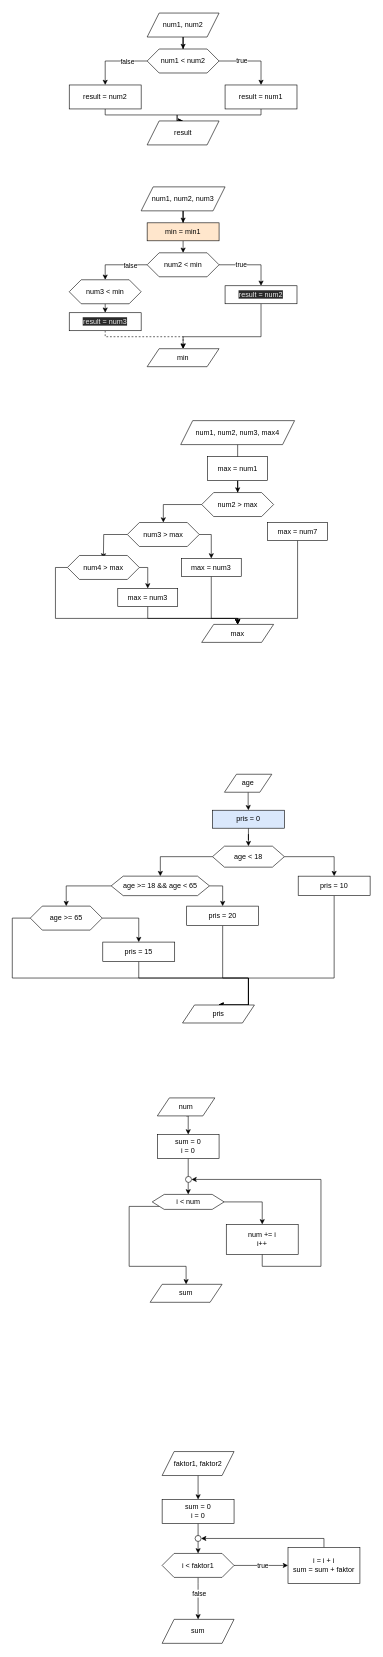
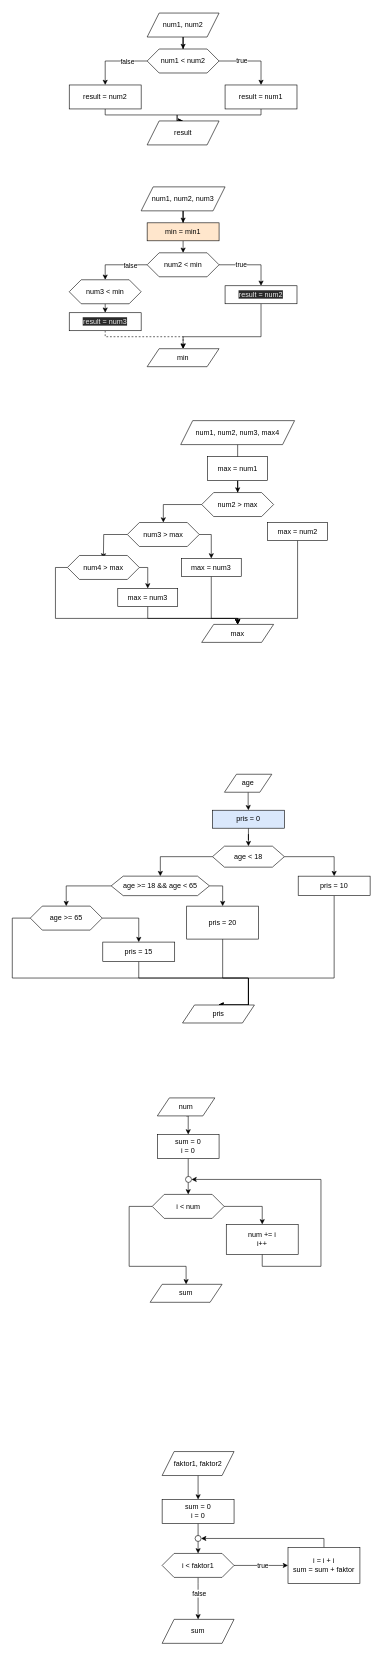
node "max = num7": label "max = num7" -> "max = num2"
node "pris = 20": size 72x20 -> 72x33
node "i < num": size 72x15 -> 72x24
